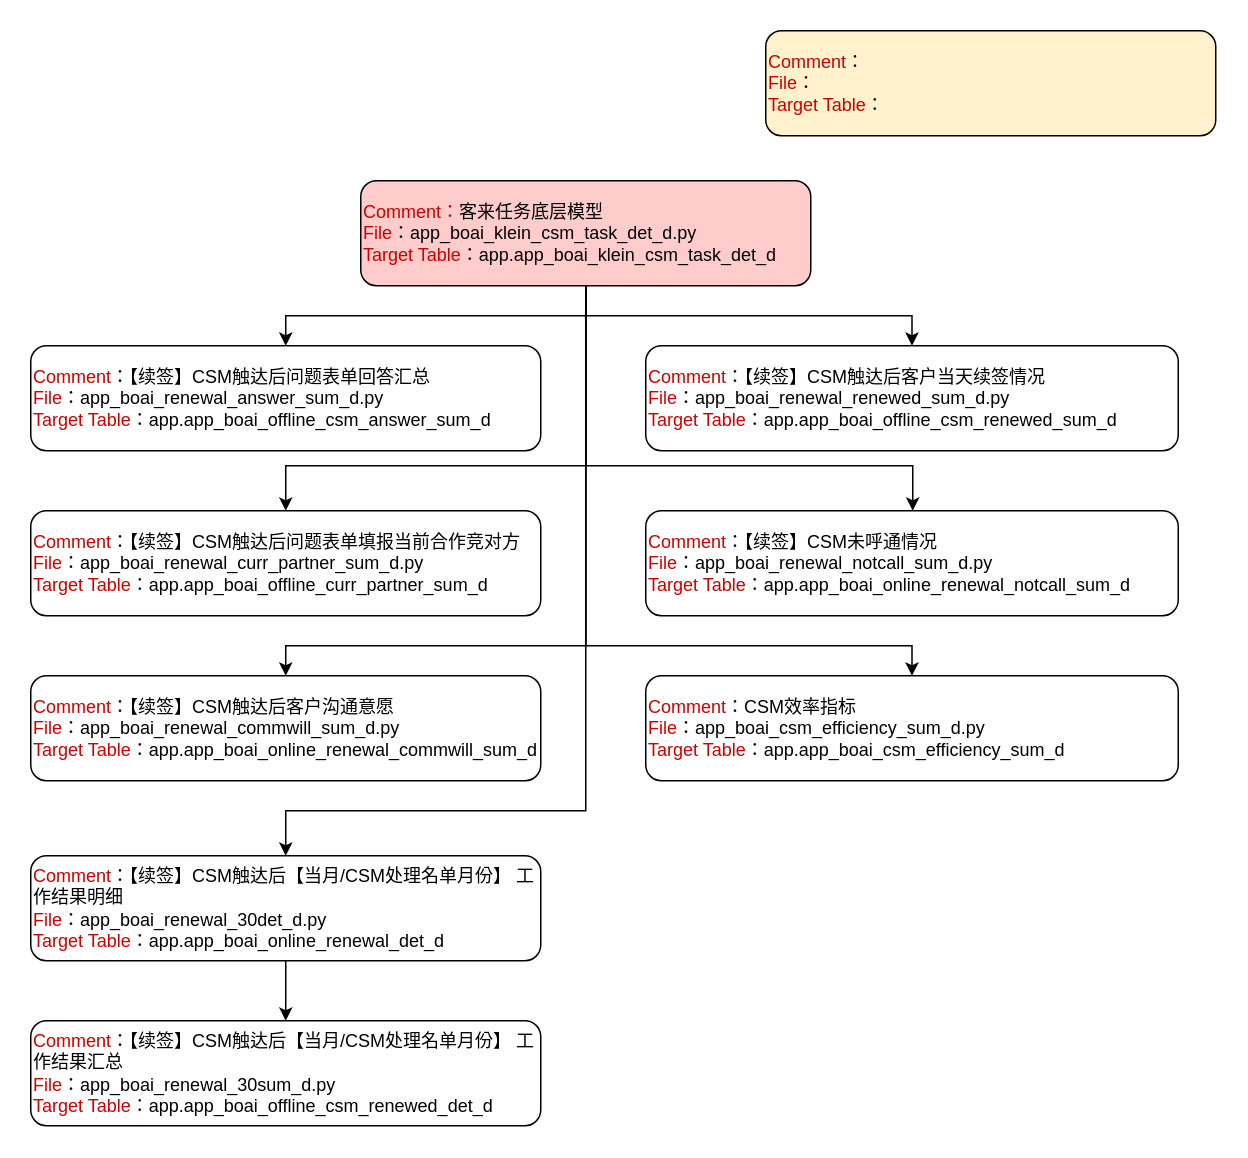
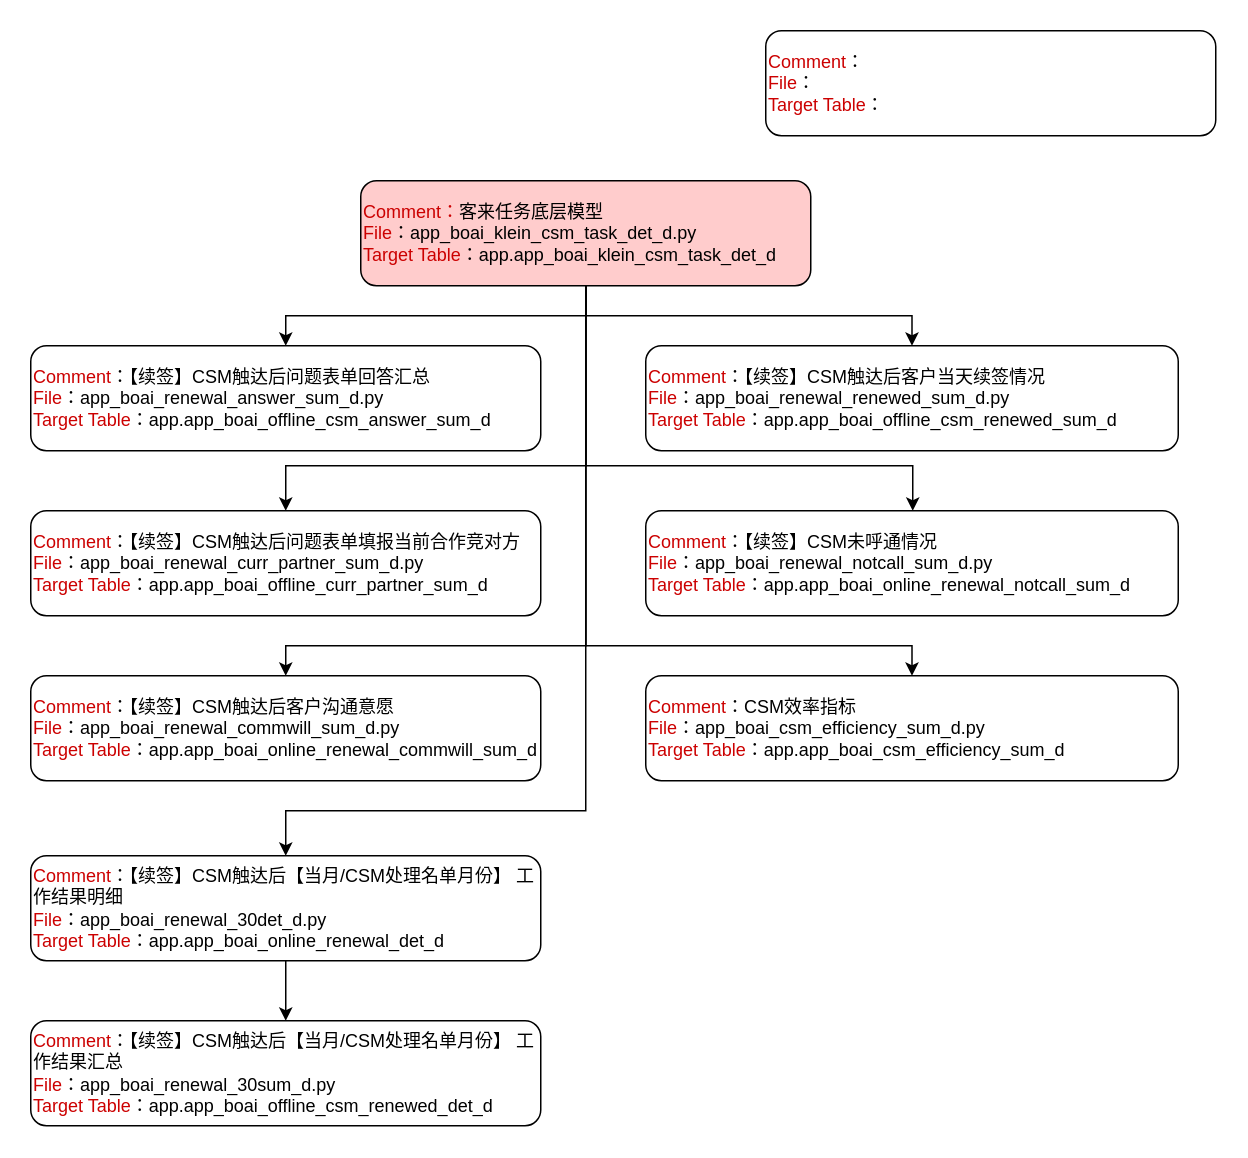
node "Comment： File： Target Table：": fillcolor #fff2cc -> #ffffff
